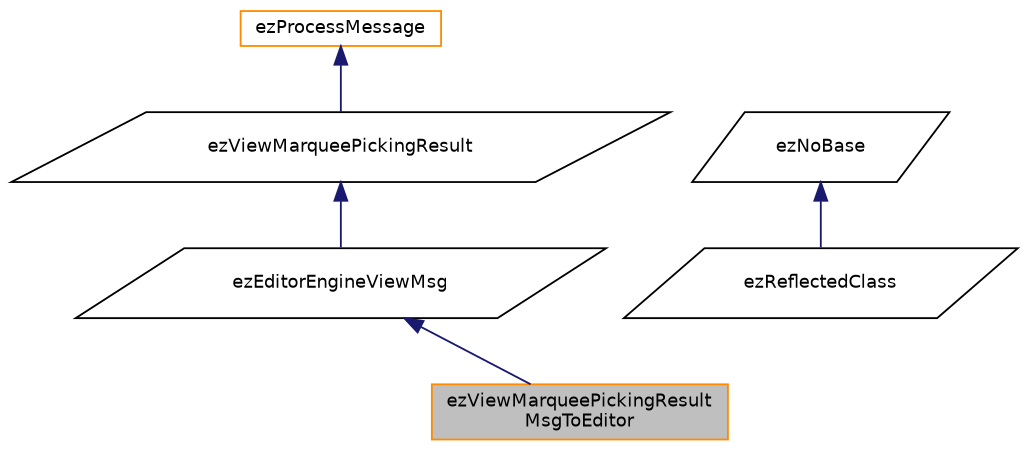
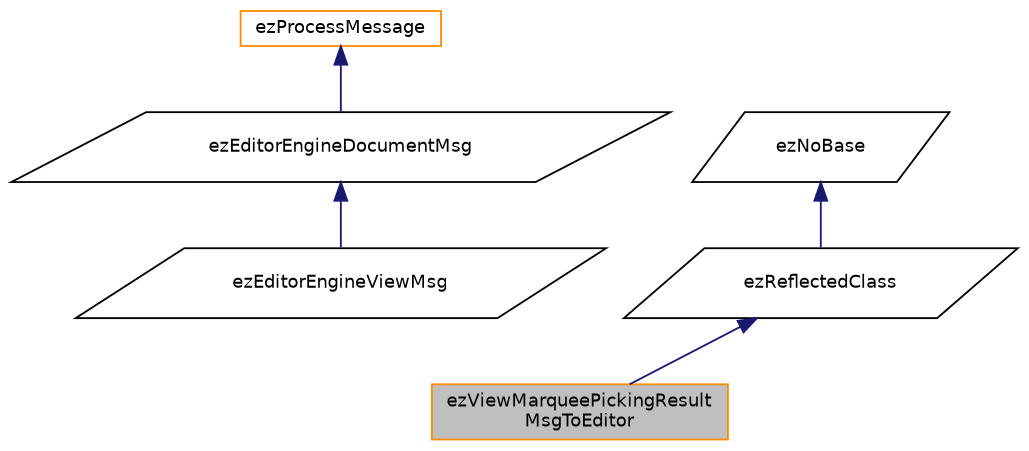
node "ezViewMarqueePickingResult": label "ezViewMarqueePickingResult" -> "ezEditorEngineDocumentMsg"
edge "ezViewMarqueePickingResult MsgToEditor" -> "ezEditorEngineViewMsg": now "ezViewMarqueePickingResult MsgToEditor" -> "ezReflectedClass"
